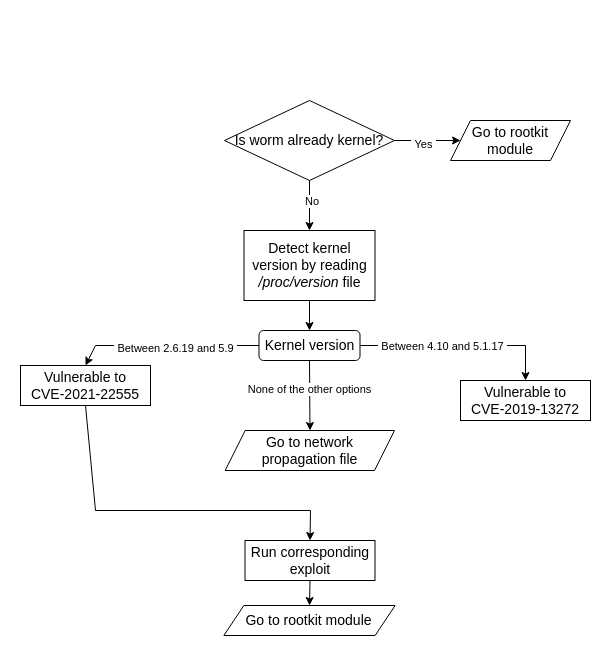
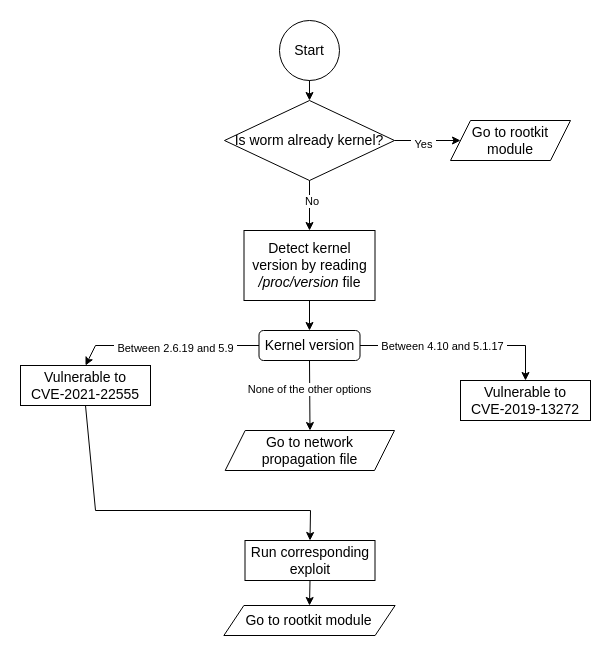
node "Start": added
edge "Start" -> "Is worm already kernel?": added
